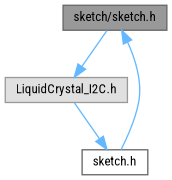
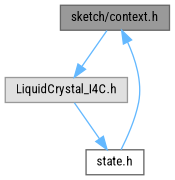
node "sketch/sketch.h": label "sketch/sketch.h" -> "sketch/context.h"
node "LiquidCrystal_I2C.h": label "LiquidCrystal_I2C.h" -> "LiquidCrystal_I4C.h"
node "sketch.h": label "sketch.h" -> "state.h"
